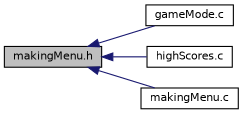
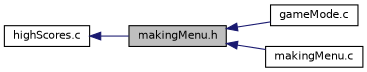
edge "highScores.c" -> "makingMenu.h": reversed
